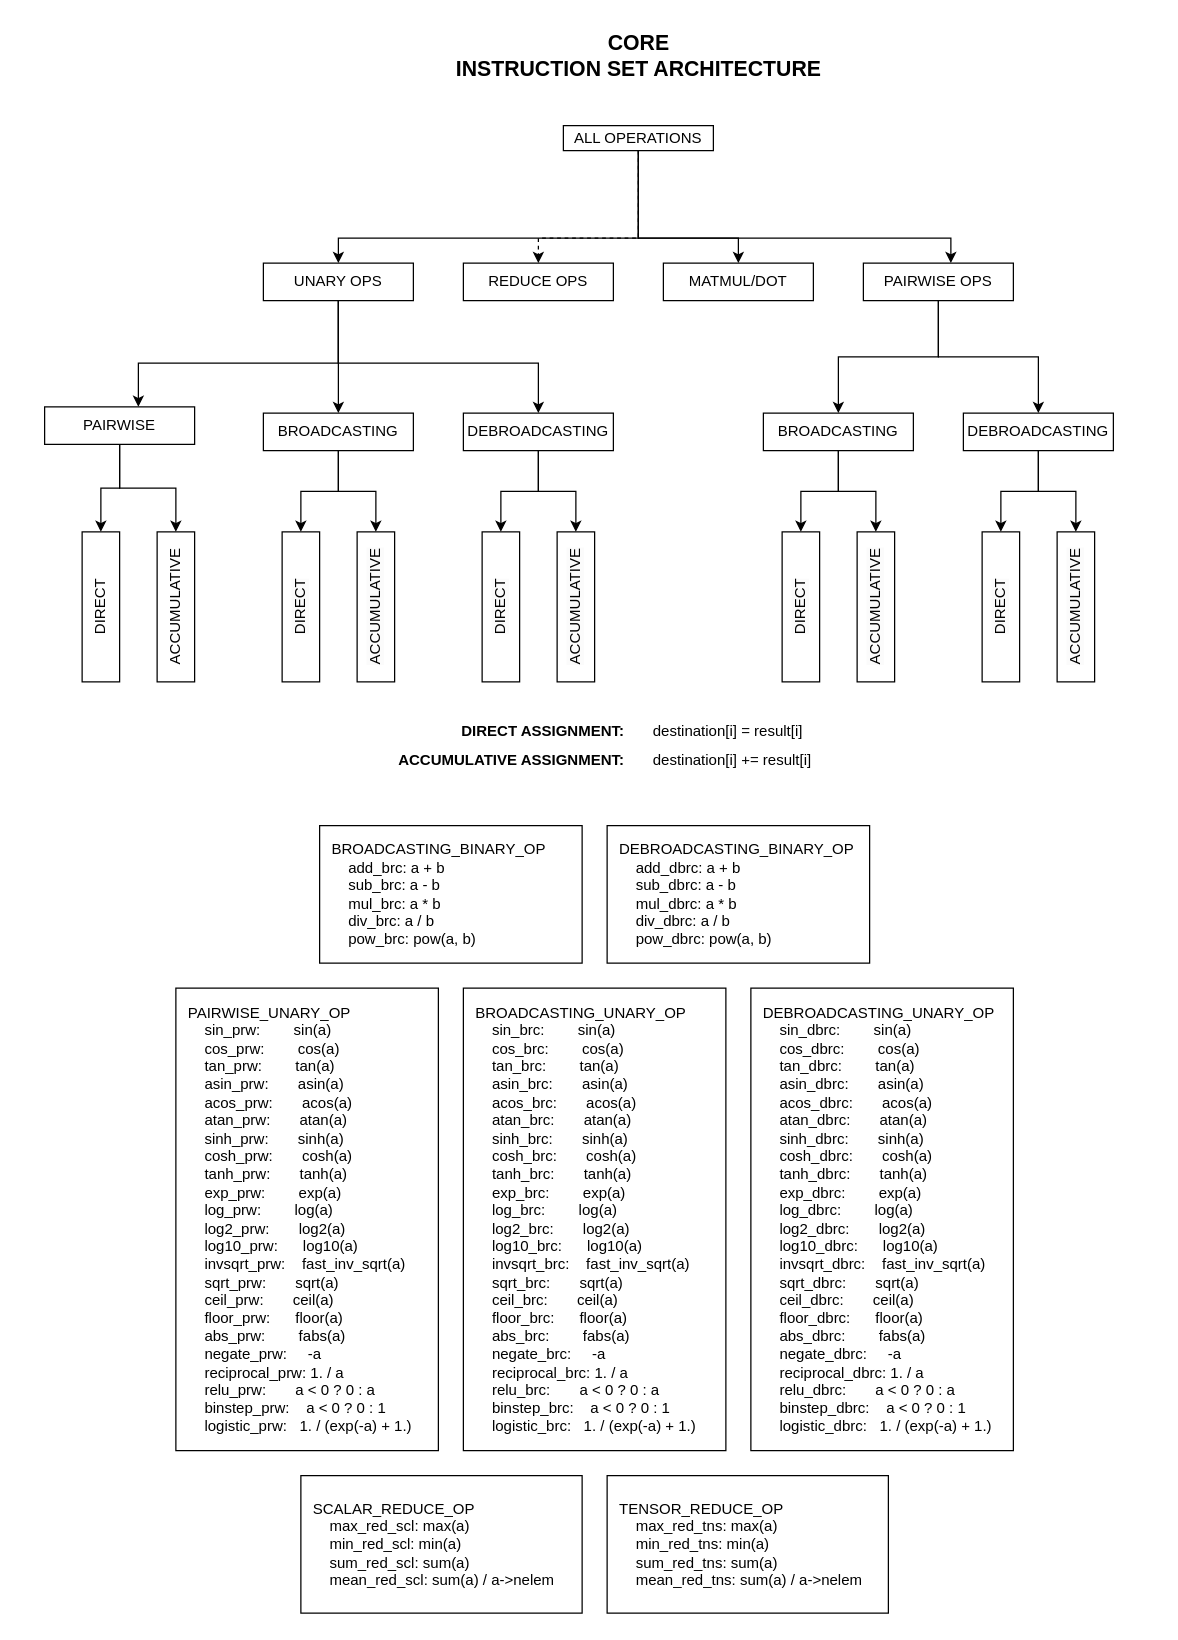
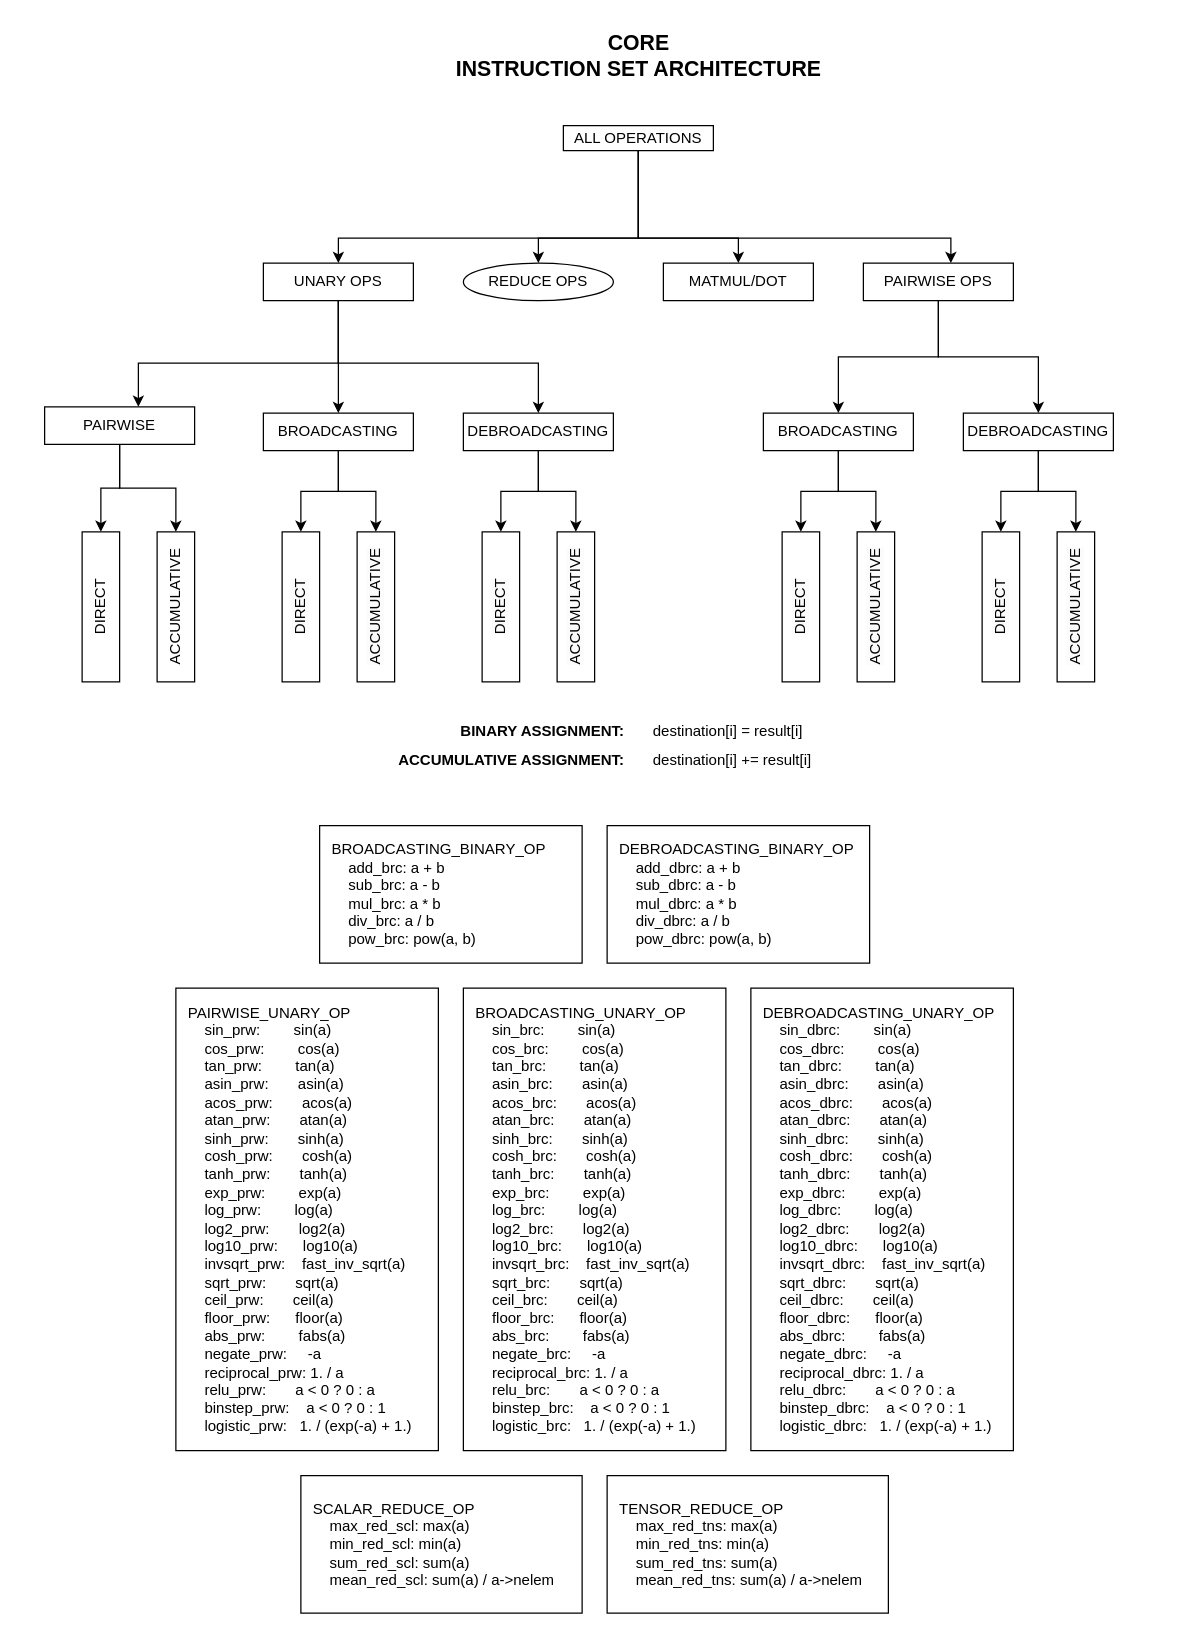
edge "ALL OPERATIONS" -> "REDUCE OPS": style dashed -> solid
node "REDUCE OPS": shape rectangle -> ellipse
node "DIRECT ASSIGNMENT:": label "DIRECT ASSIGNMENT:" -> "BINARY ASSIGNMENT:"
